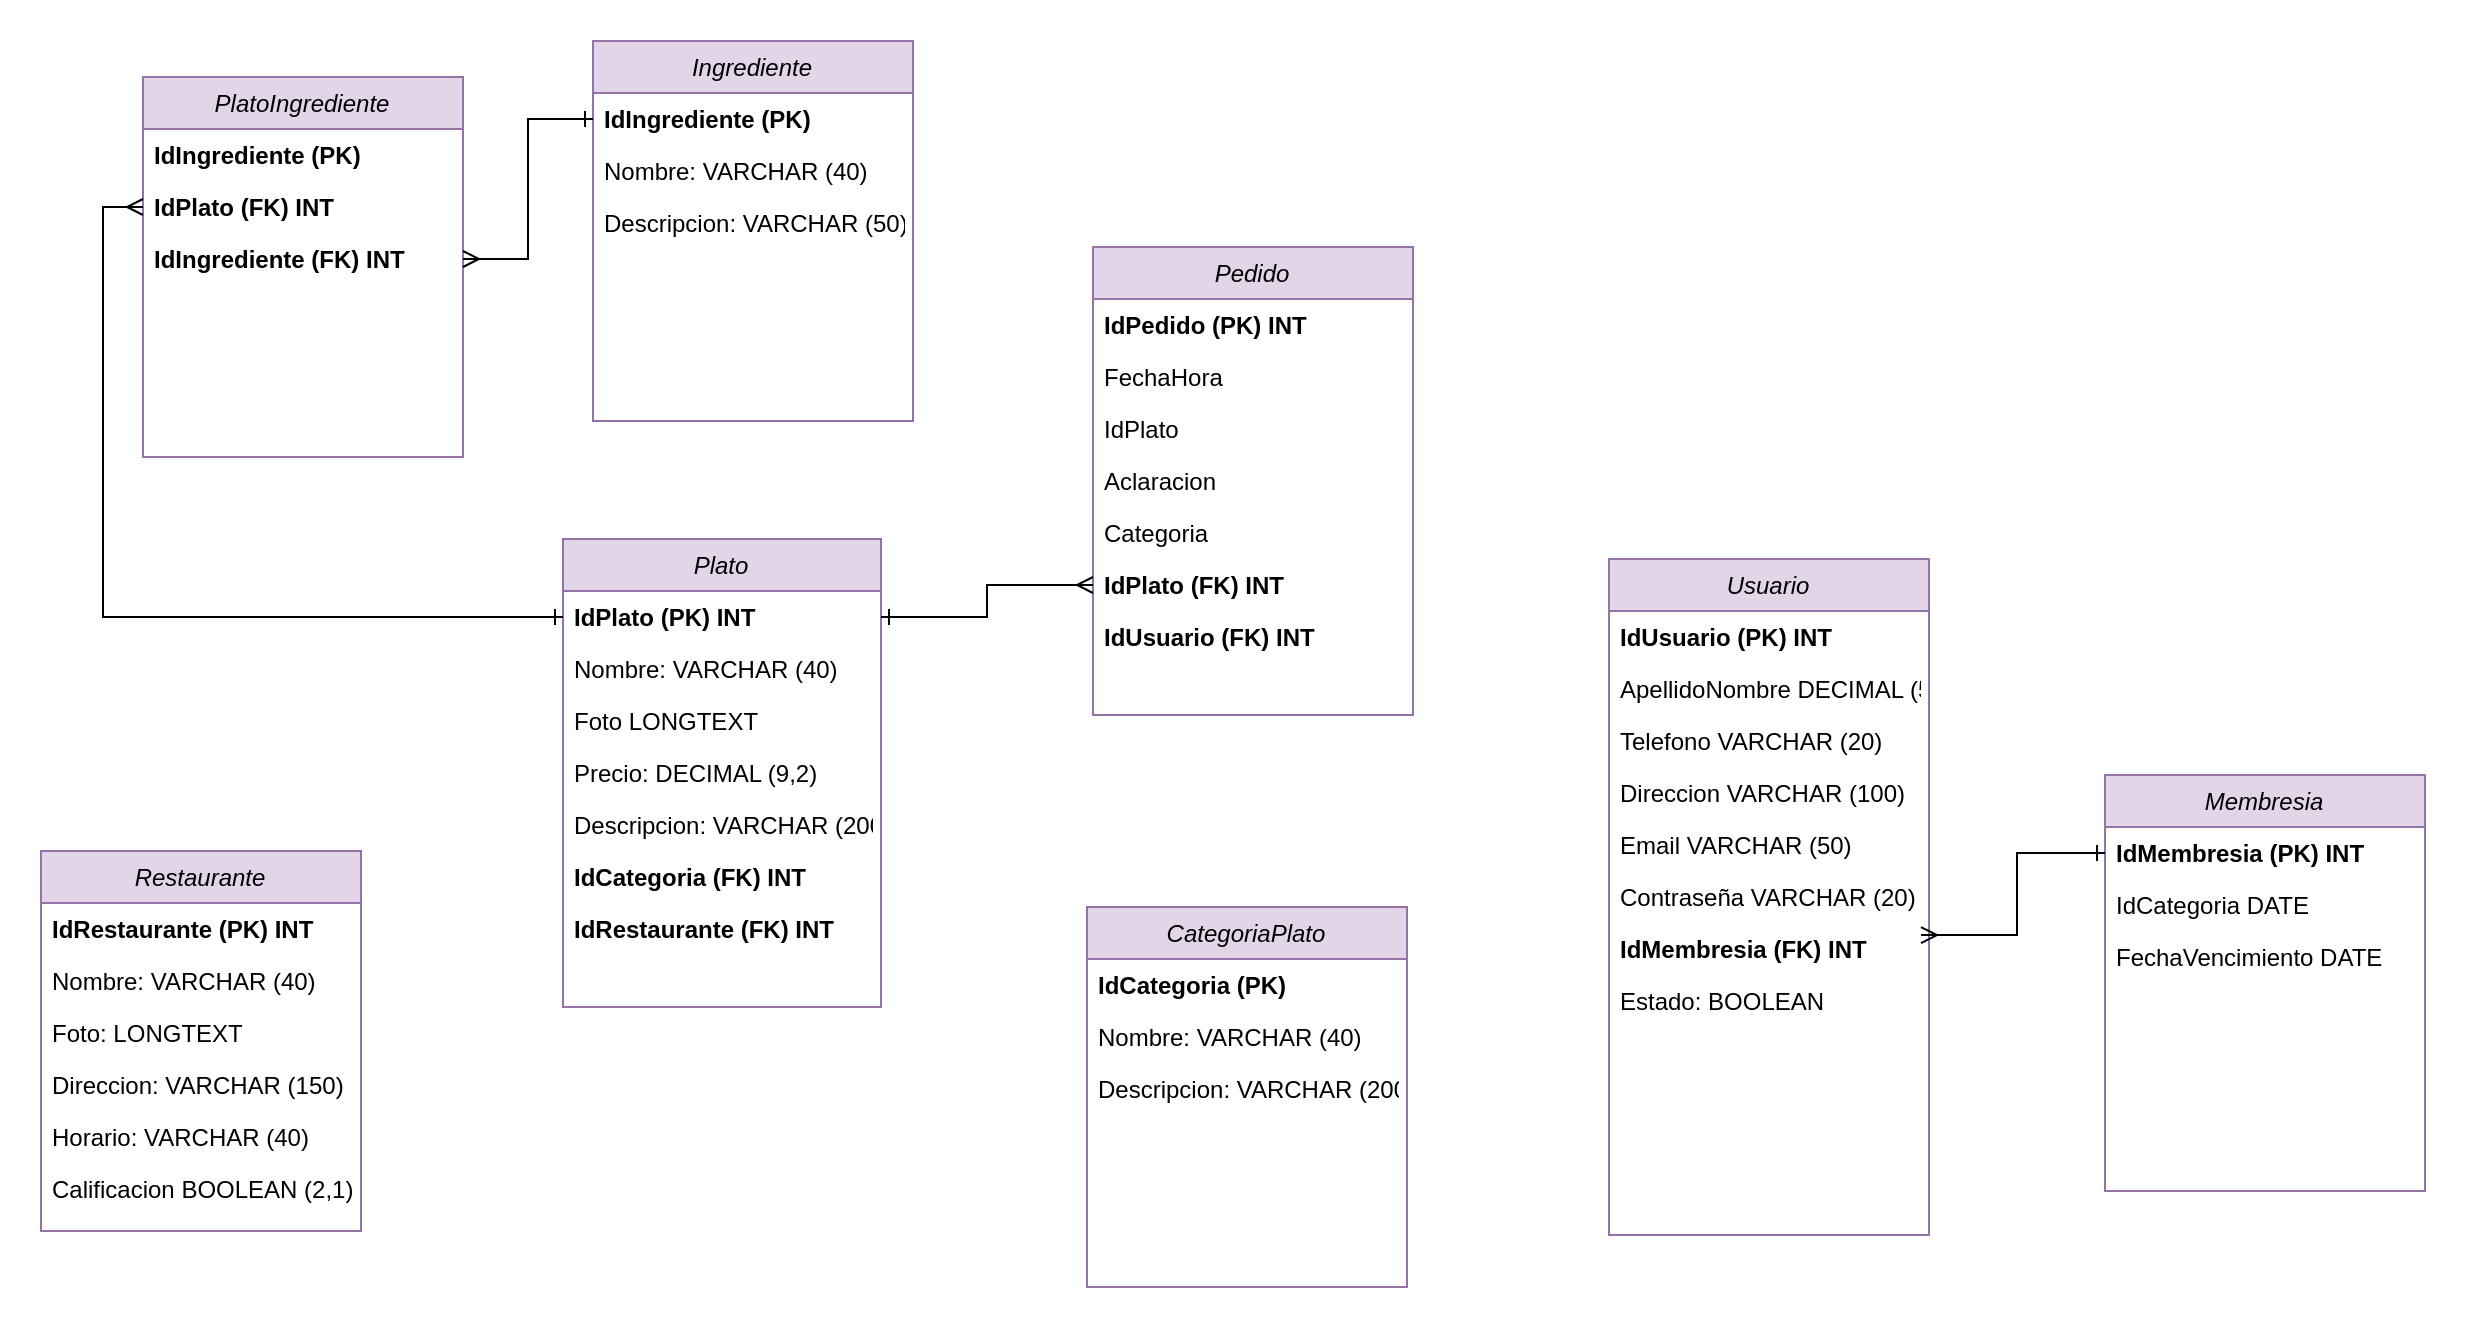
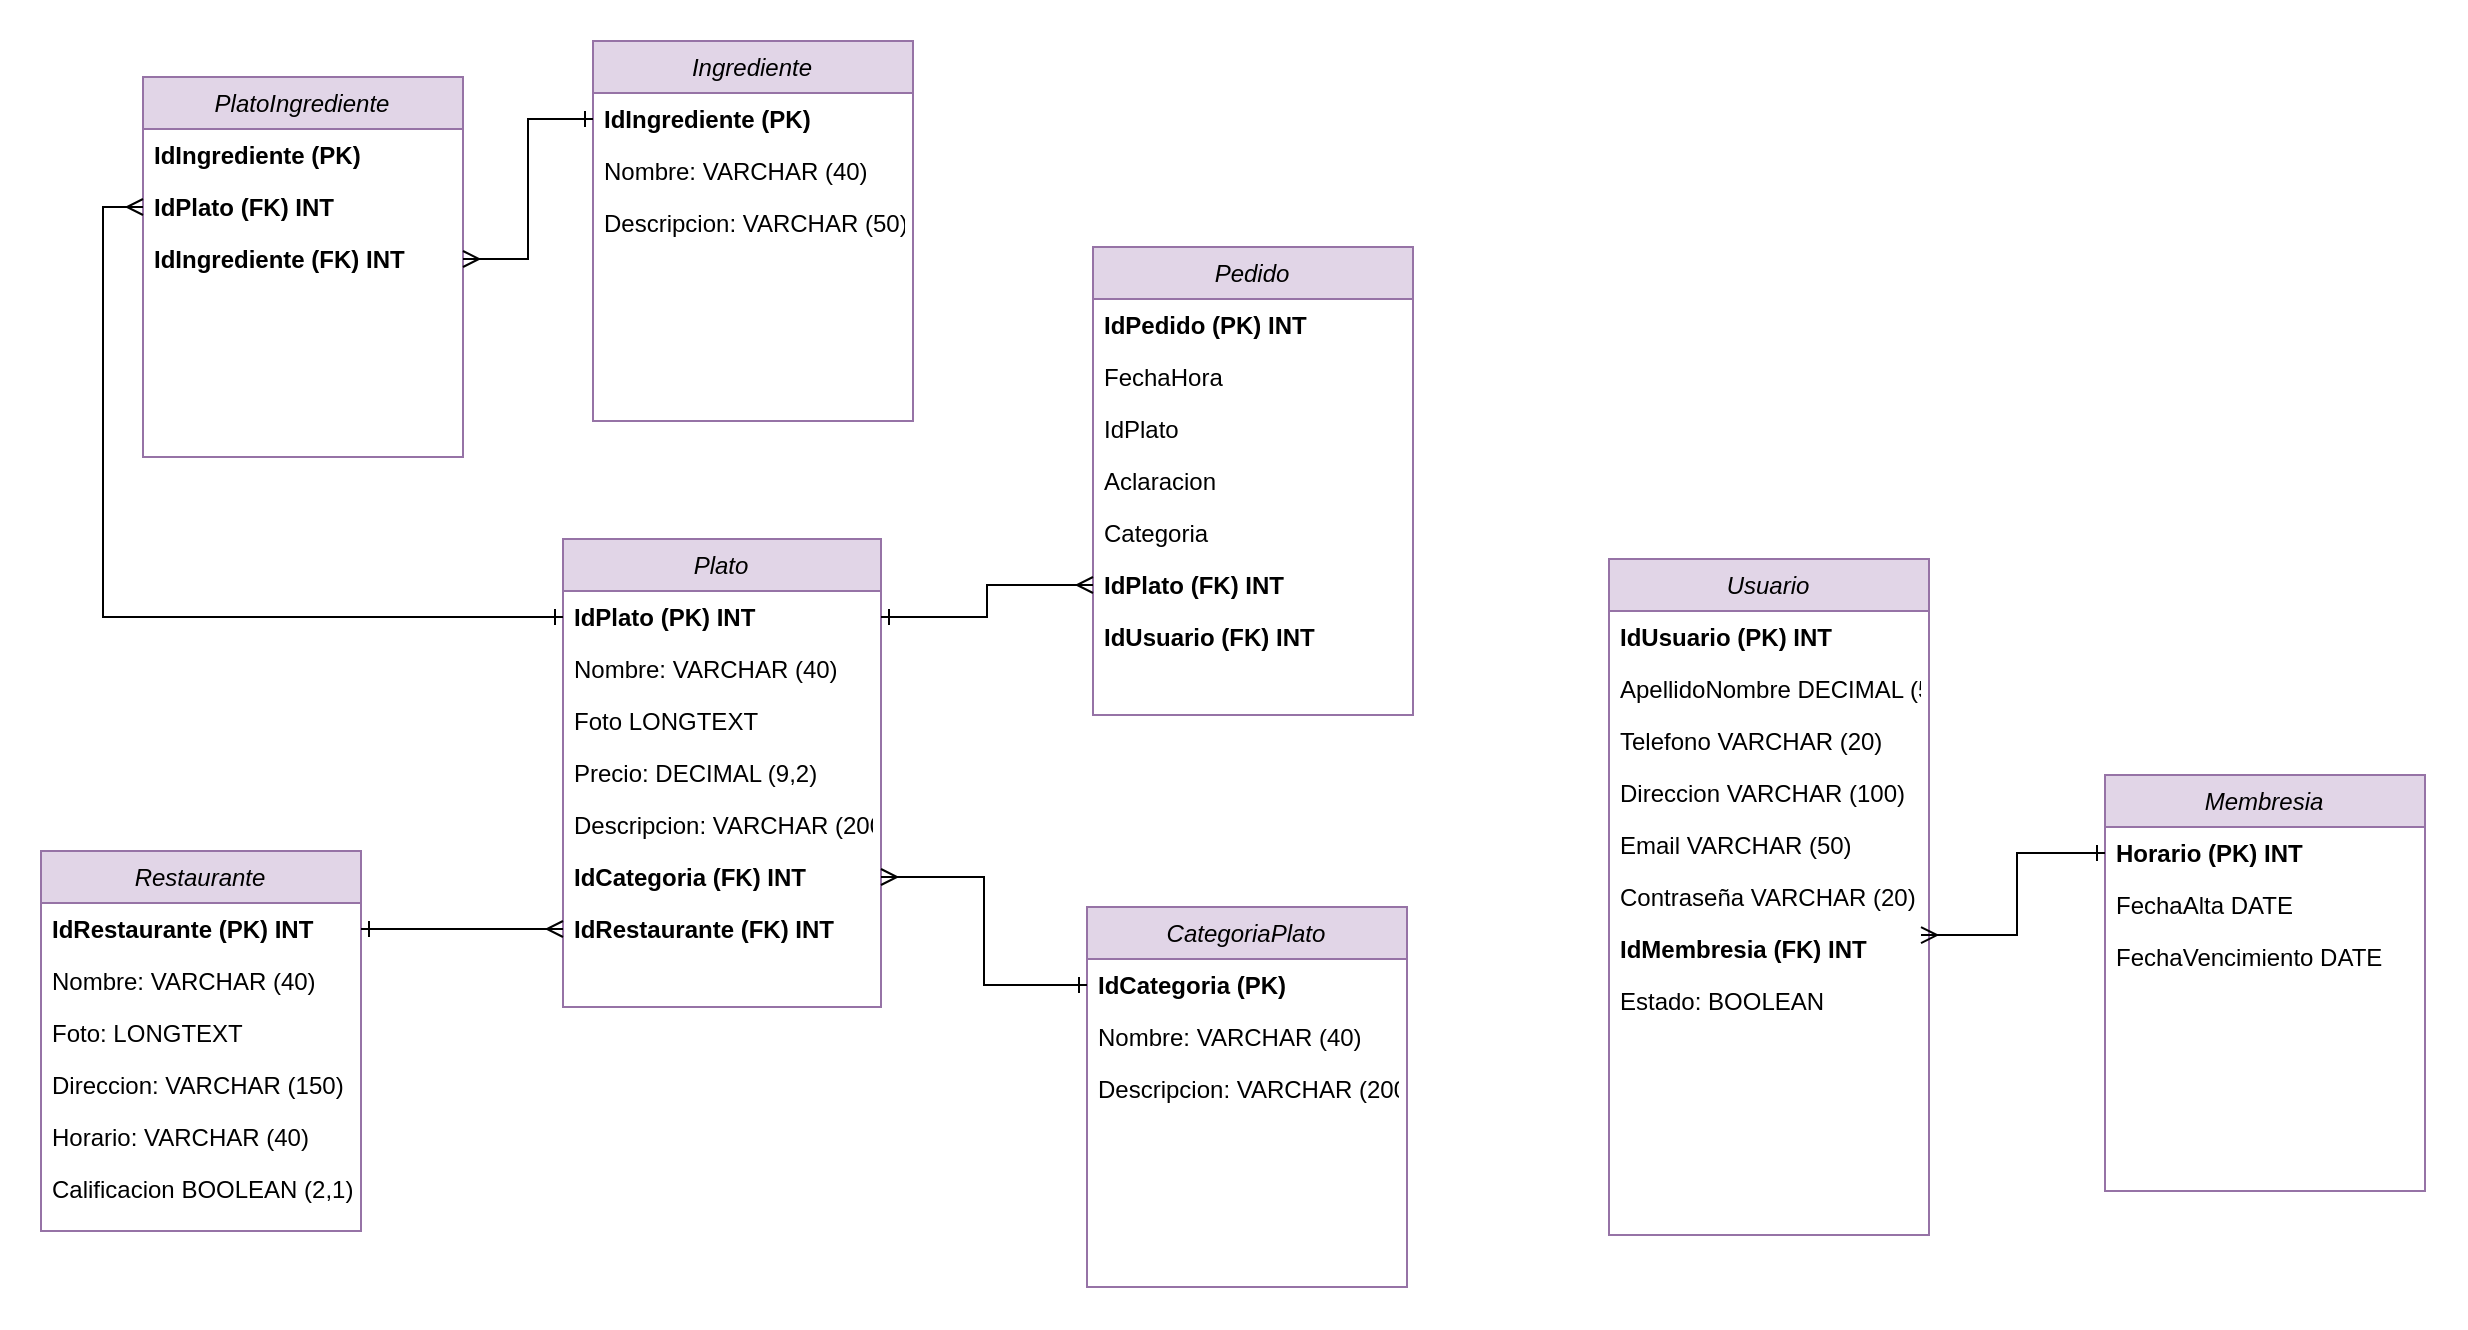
node "IdMembresia (PK) INT": label "IdMembresia (PK) INT" -> "Horario (PK) INT"
node "IdCategoria DATE": label "IdCategoria DATE" -> "FechaAlta DATE"
edge "IdRestaurante (PK) INT" -- "IdRestaurante (FK) INT": added
edge "IdCategoria (FK) INT" -- "IdCategoria (PK)": added
